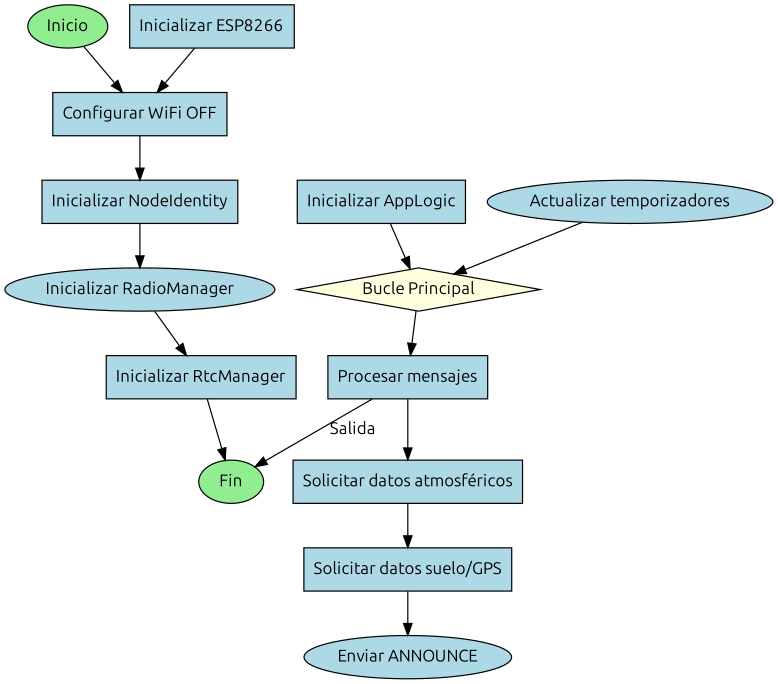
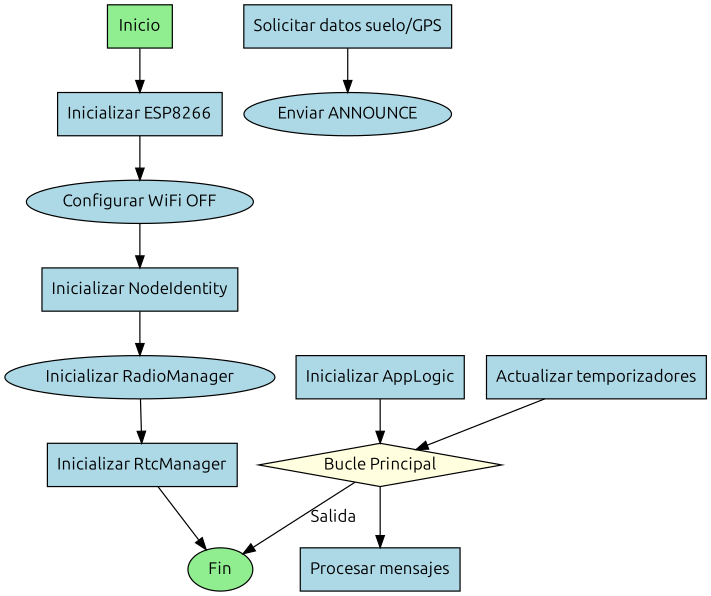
node "Inicio": shape ellipse -> box
edge "Inicio" -> "Configurar WiFi OFF": now "Inicio" -> "Inicializar ESP8266"
node "Configurar WiFi OFF": shape box -> ellipse
node "Actualizar temporizadores": shape ellipse -> box
edge "Procesar mensajes" -> "Fin": now "Bucle Principal" -> "Fin"
node "Solicitar datos atmosféricos": removed
